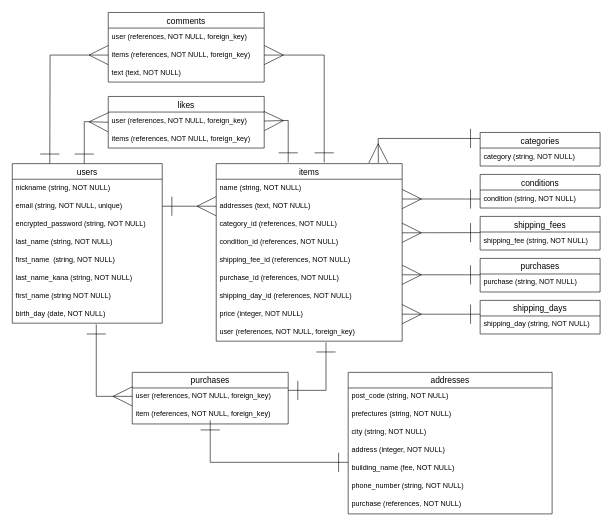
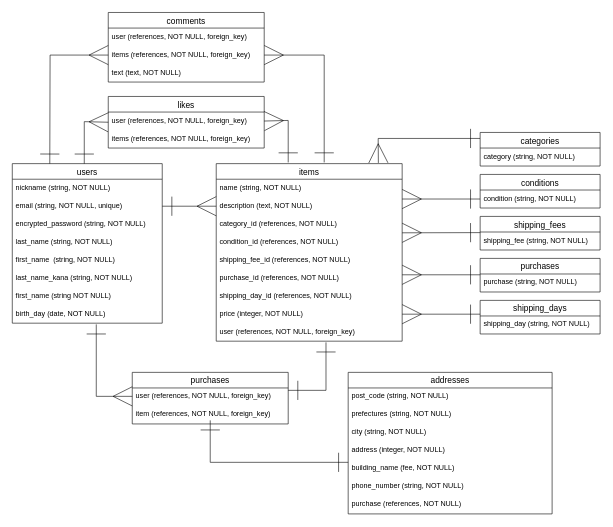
node "addresses (text, NOT NULL)": label "addresses (text, NOT NULL)" -> "description (text, NOT NULL)"
